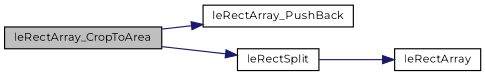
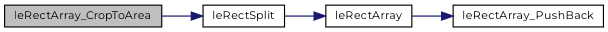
edge "leRectArray_CropToArea" -> "leRectArray_PushBack": now "leRectArray" -> "leRectArray_PushBack"
